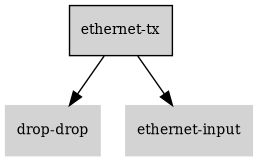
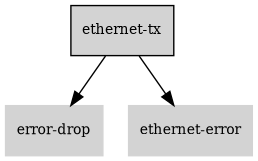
node "drop-drop": label "drop-drop" -> "error-drop"
node "ethernet-input": label "ethernet-input" -> "ethernet-error"
